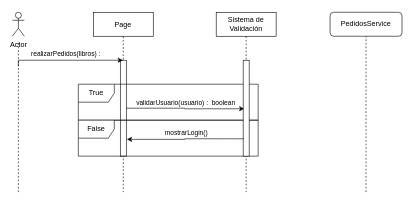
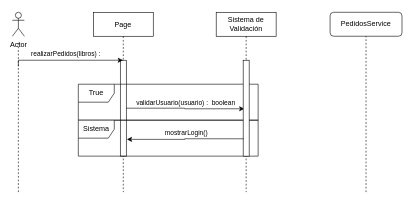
node "False": label "False" -> "Sistema"
